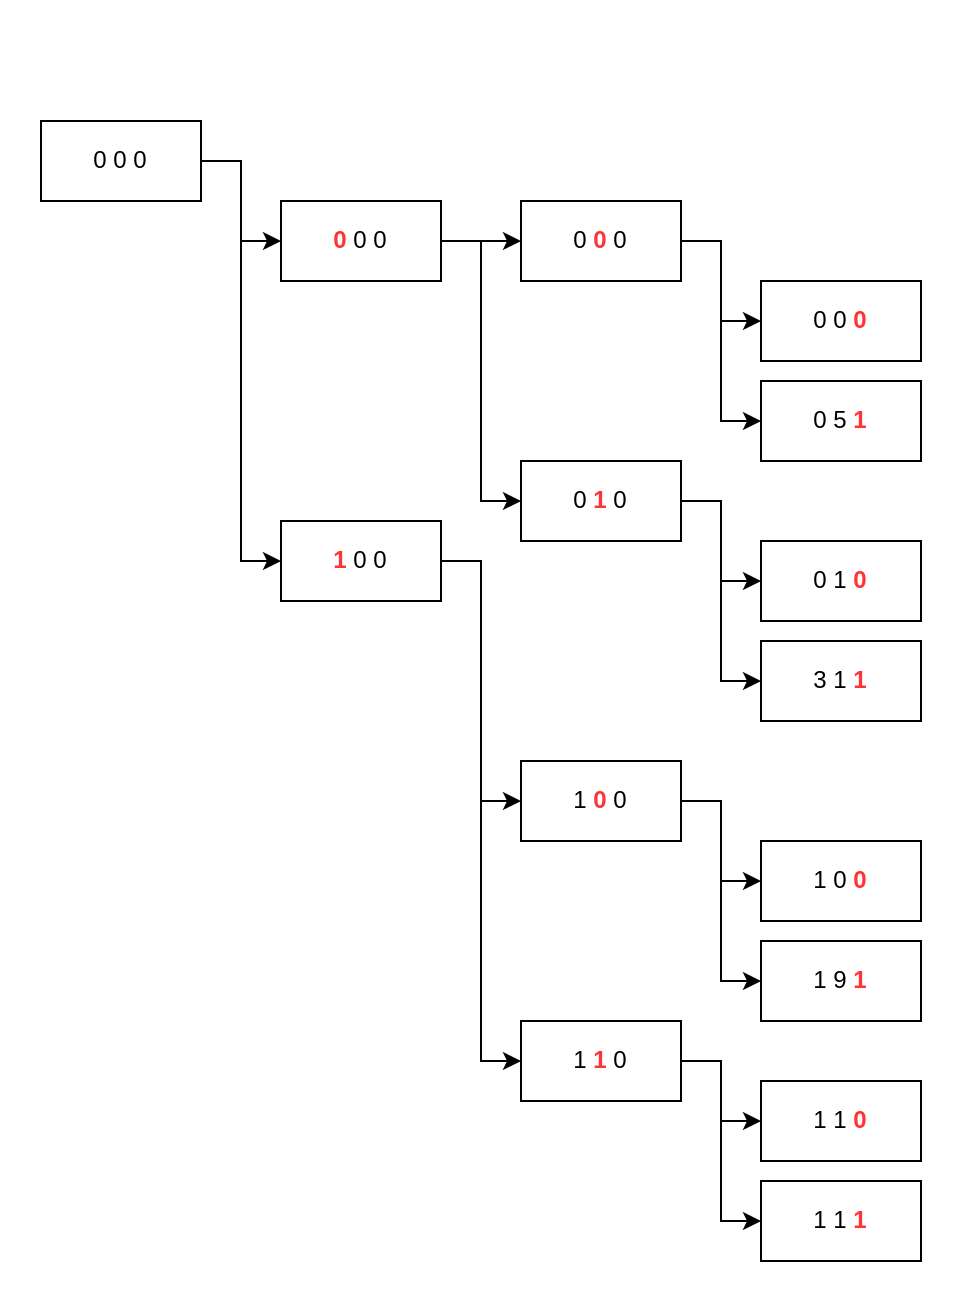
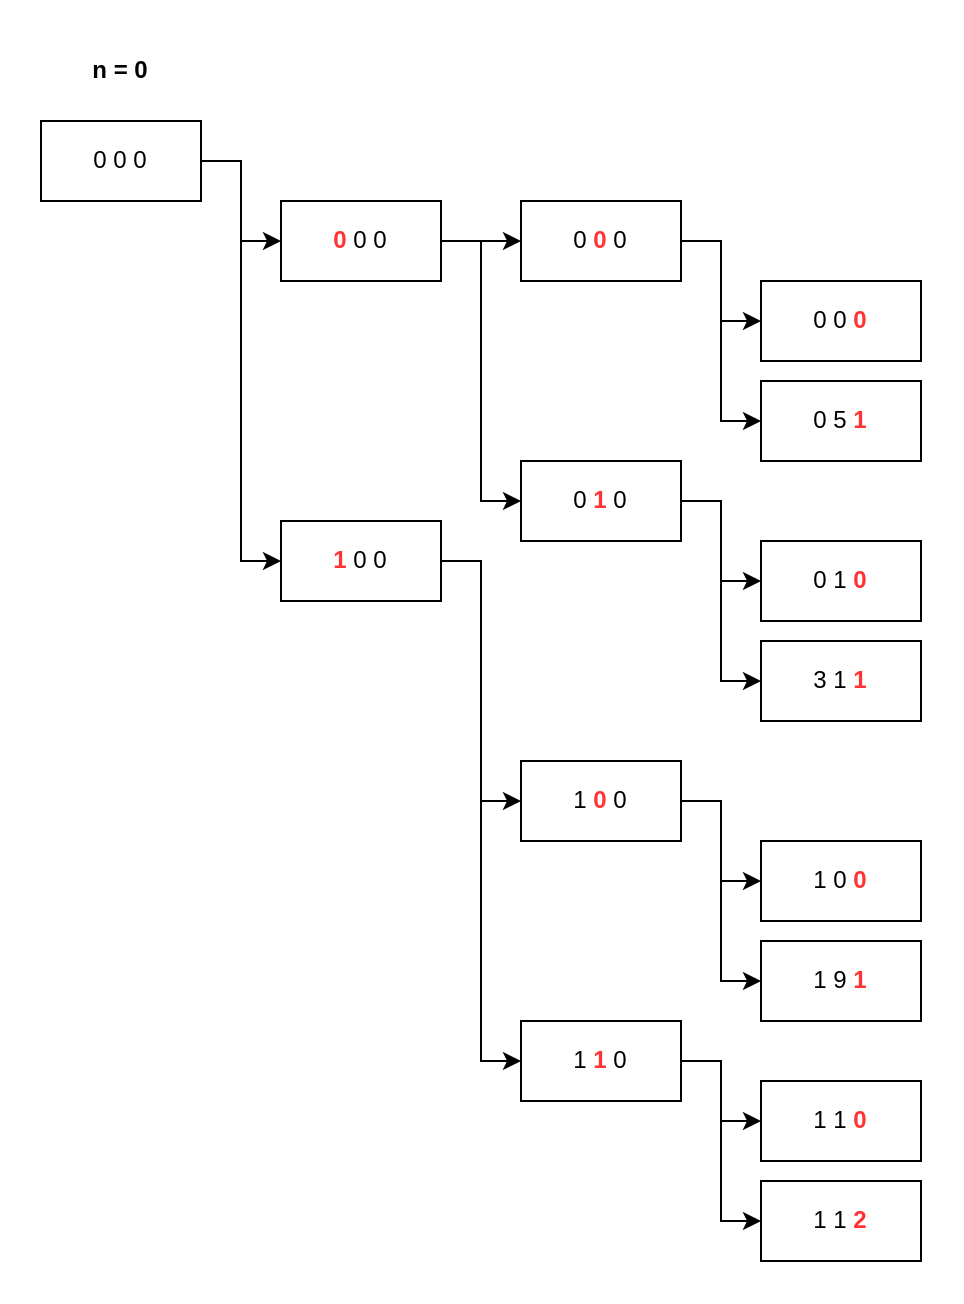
node "n = 0": added
node "1 1 1": label "1 1 1" -> "1 1 2"
